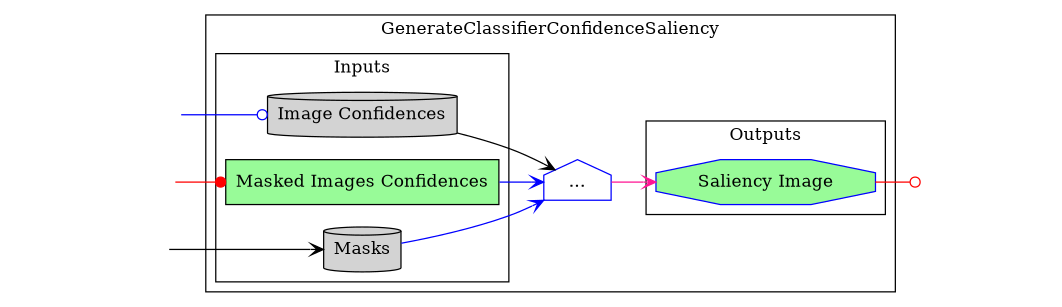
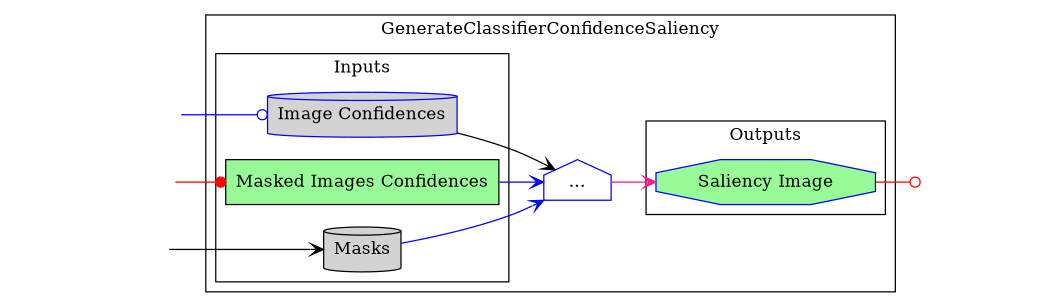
node "Image Confidences": color black -> blue
